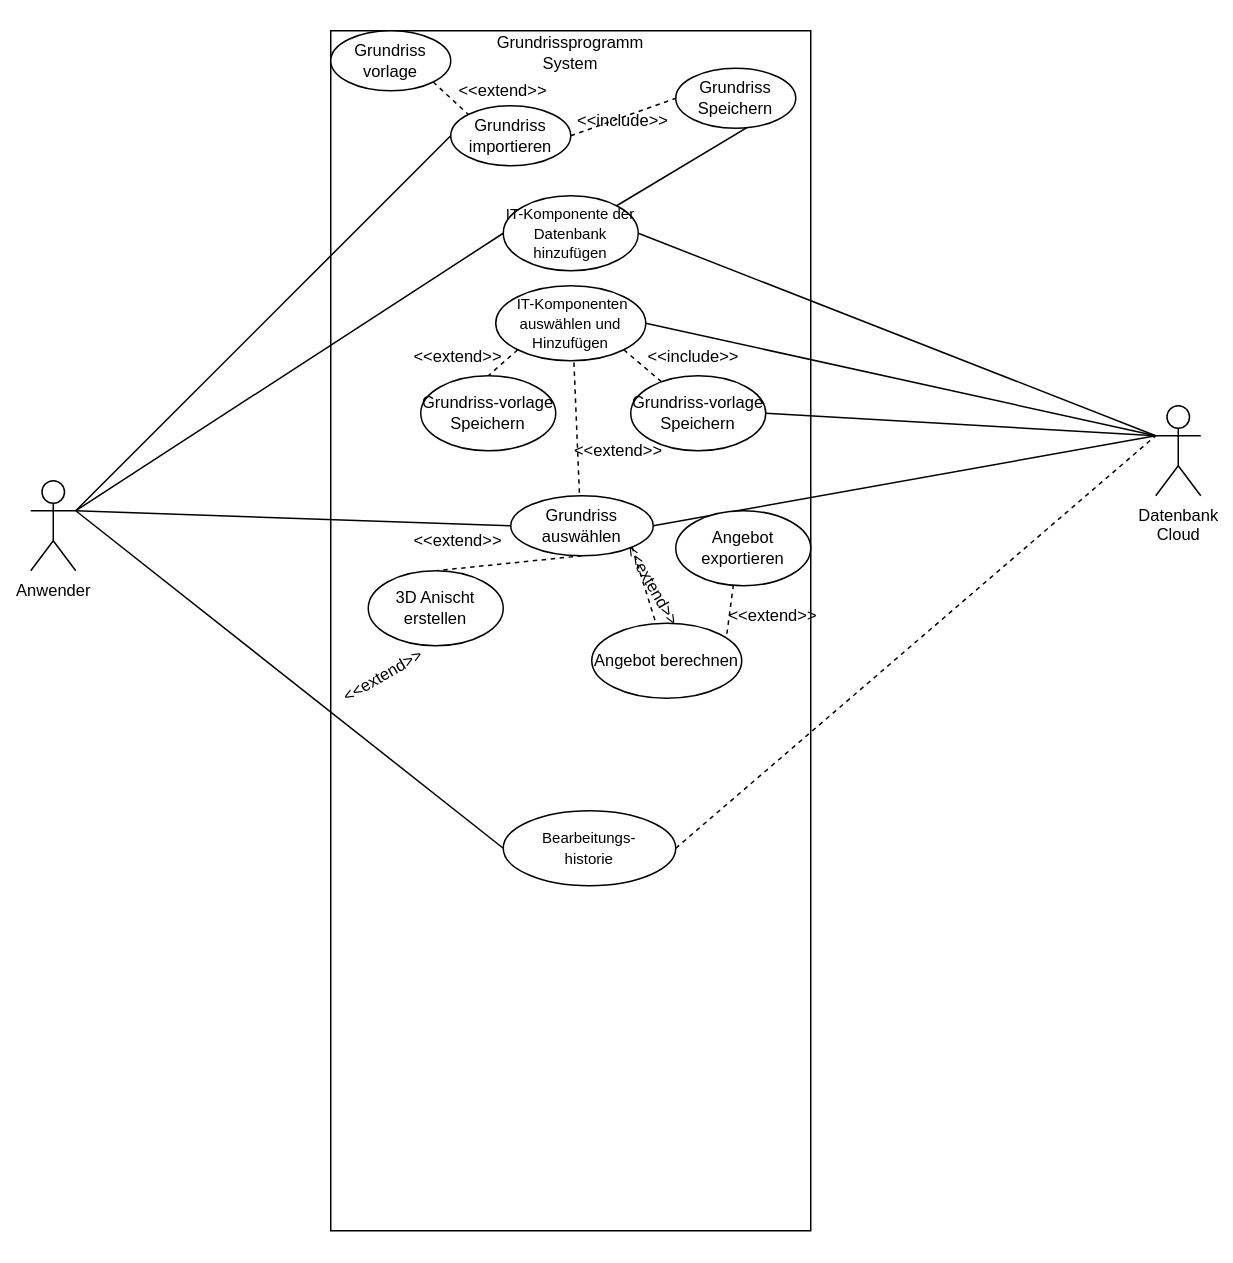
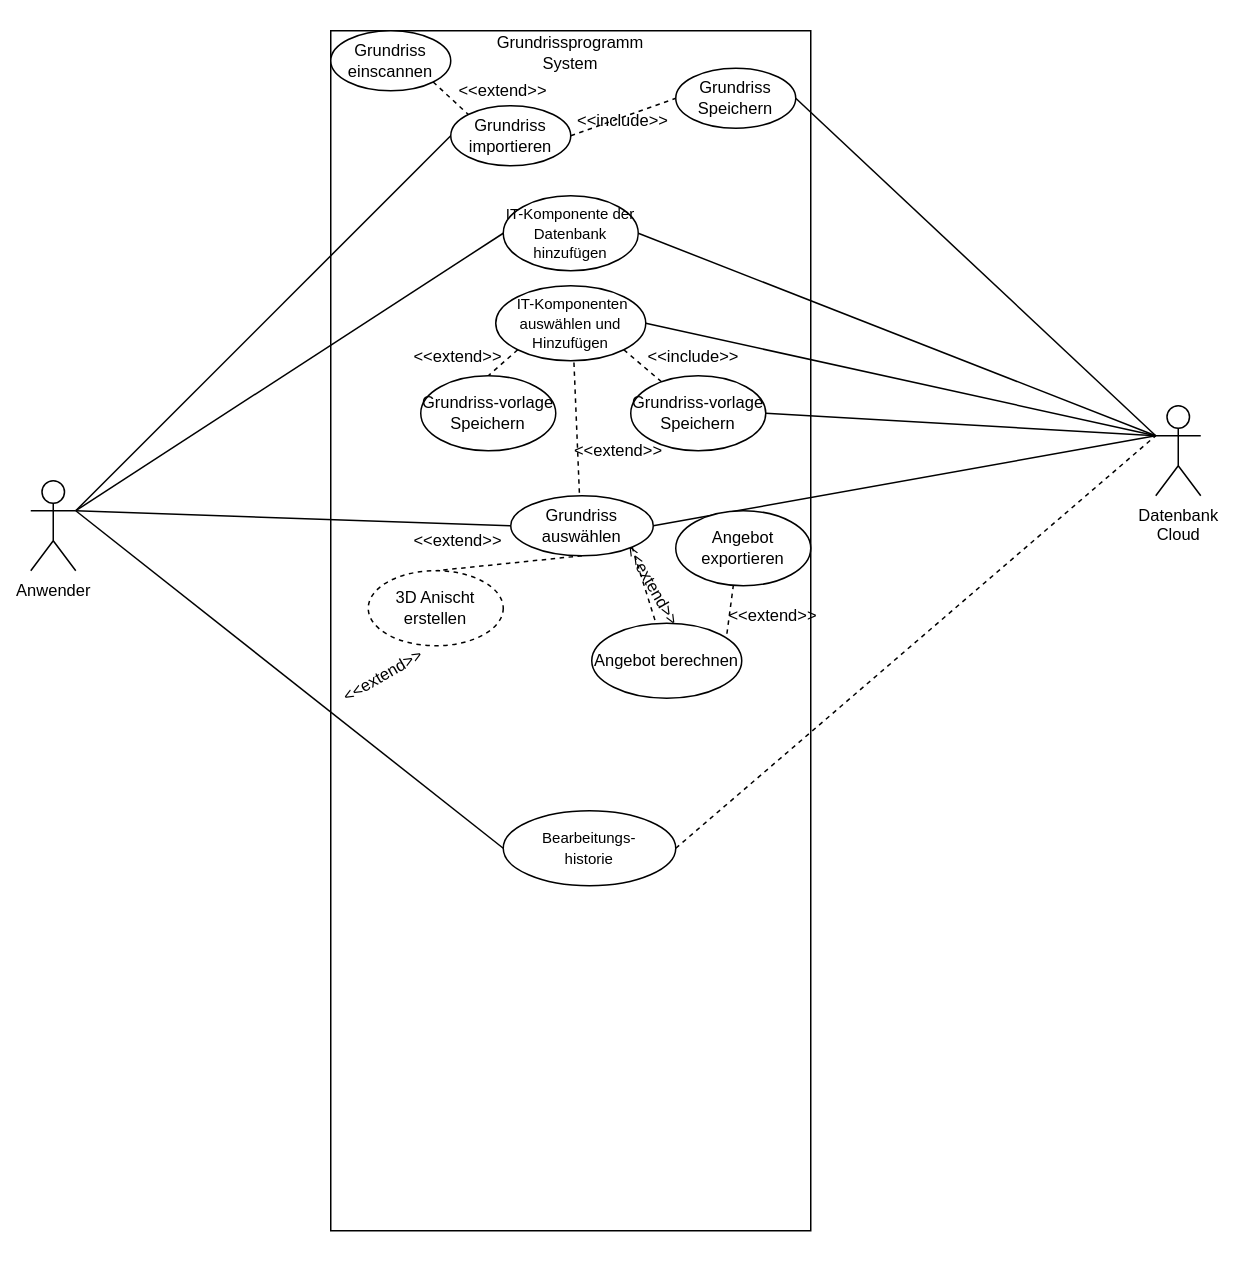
node "Grundriss vorlage": label "Grundriss vorlage" -> "Grundriss einscannen"
edge "Grundriss Speichern" -- "IT-Komponente der Datenbank hinzufügen": now "Grundriss Speichern" -- "Datenbank Cloud"
node "3D Anischt erstellen": style solid -> dashed
